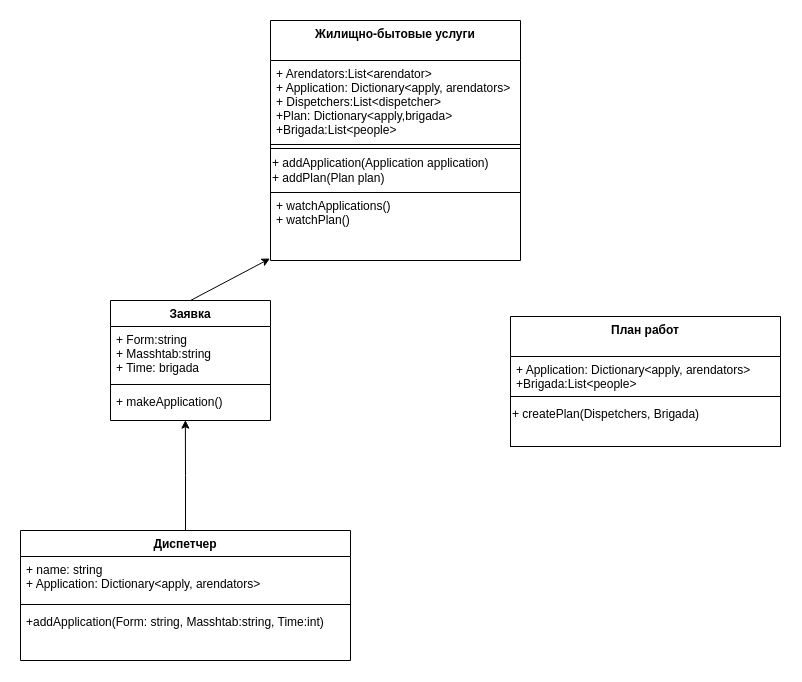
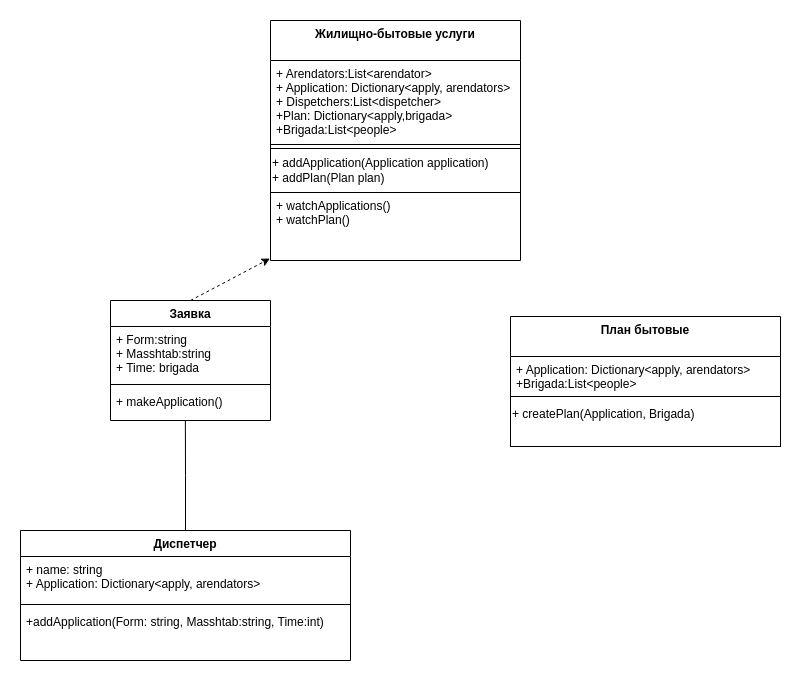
edge "Заявка" -> "+ watchApplications() + watchPlan()": style solid -> dashed
node "План работ": label "План работ" -> "План бытовые"
node "+ createPlan(Dispetchers, Brigada)": label "+ createPlan(Dispetchers, Brigada)" -> "+ createPlan(Application, Brigada)"
edge "Диспетчер" -> "+ makeApplication()": arrowhead classic -> none
